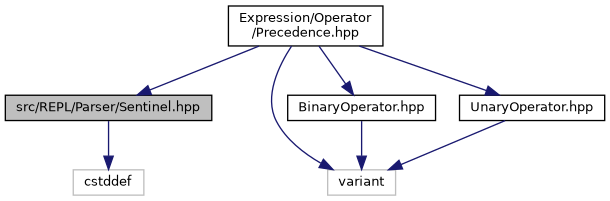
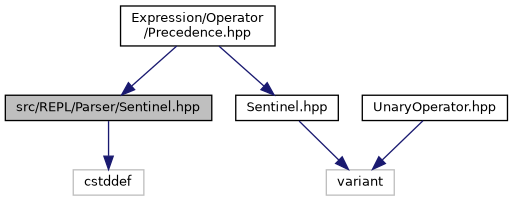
edge "Expression/Operator /Precedence.hpp" -> "UnaryOperator.hpp": removed
node "BinaryOperator.hpp": label "BinaryOperator.hpp" -> "Sentinel.hpp"
edge "Expression/Operator /Precedence.hpp" -> "variant": removed
